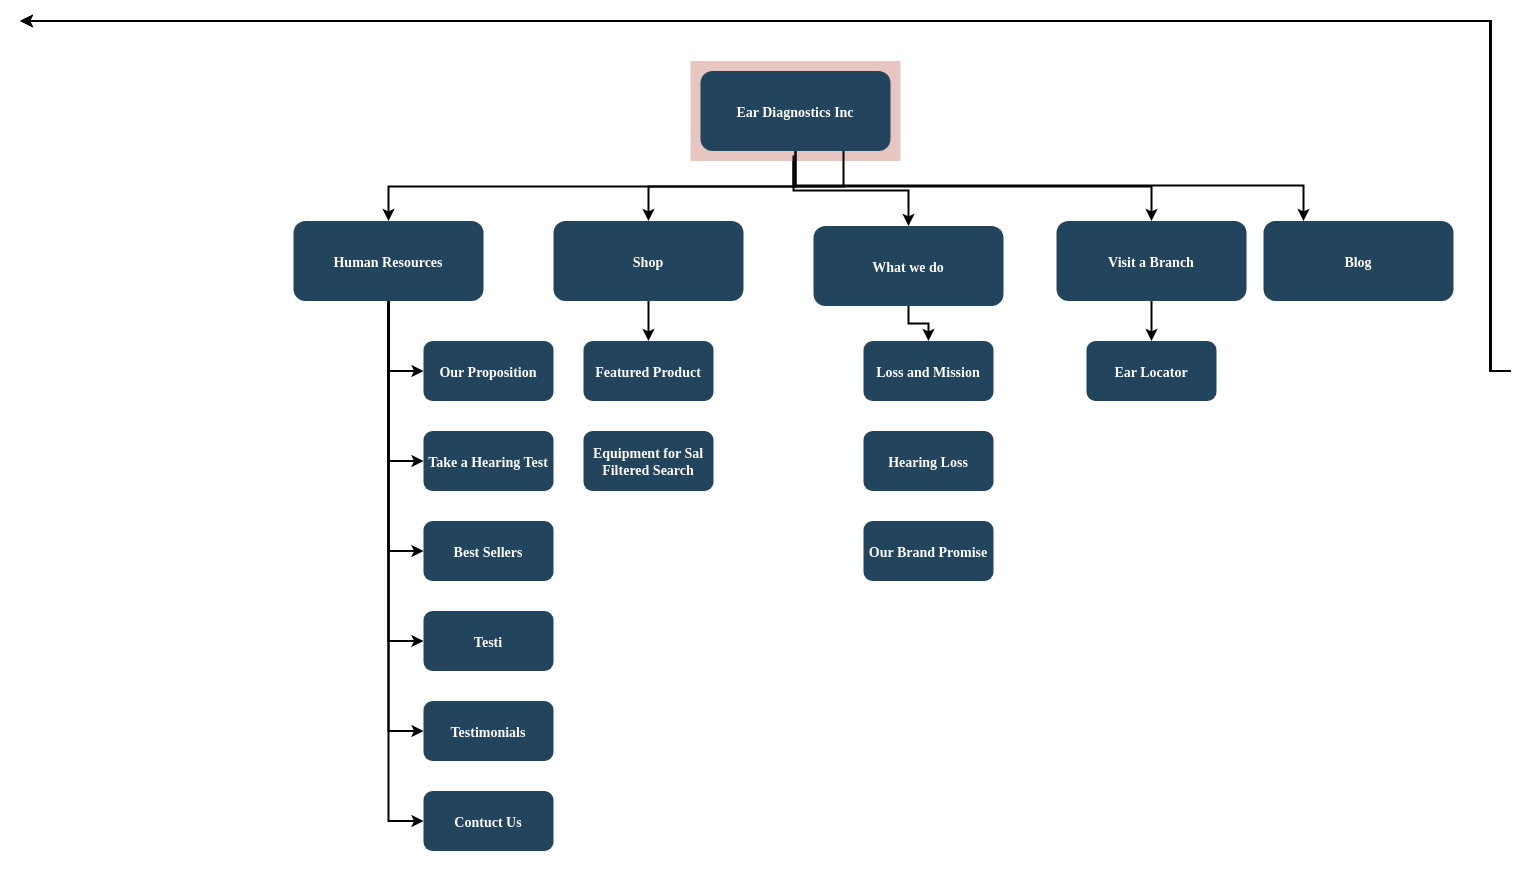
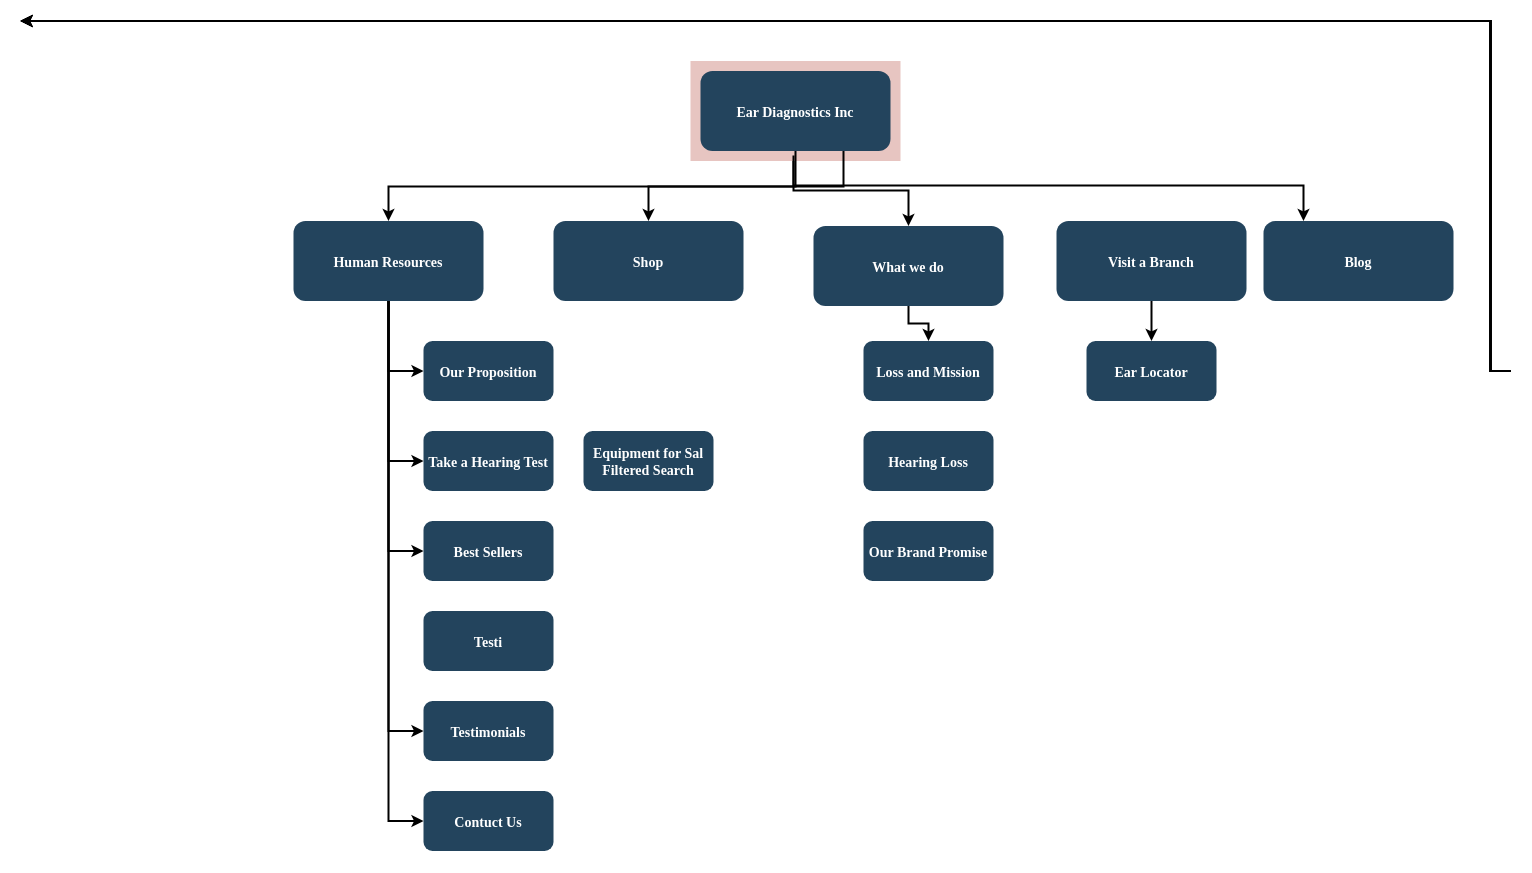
edge "Ear Diagnostics Inc" -> "Visit a Branch": removed
edge "Shop" -> "Featured Product": removed
node "Featured Product": removed
edge "Human Resources" -> "Testi": removed
